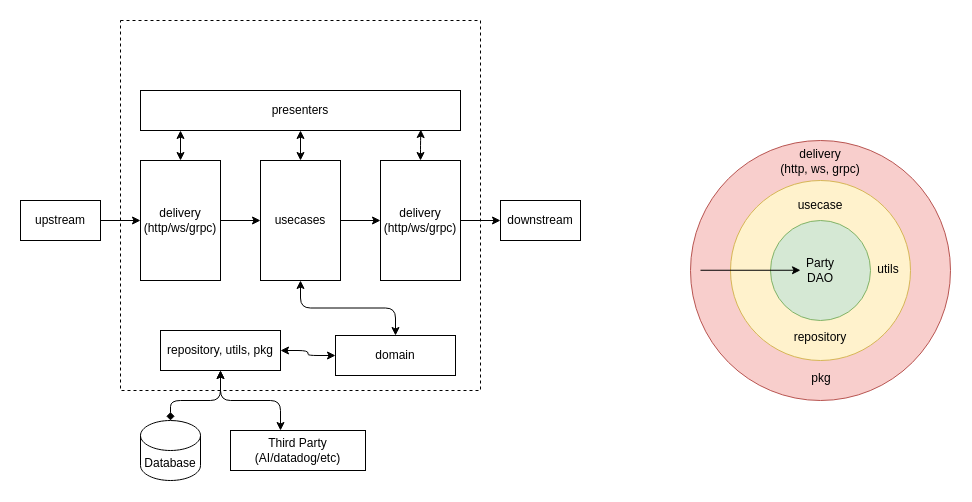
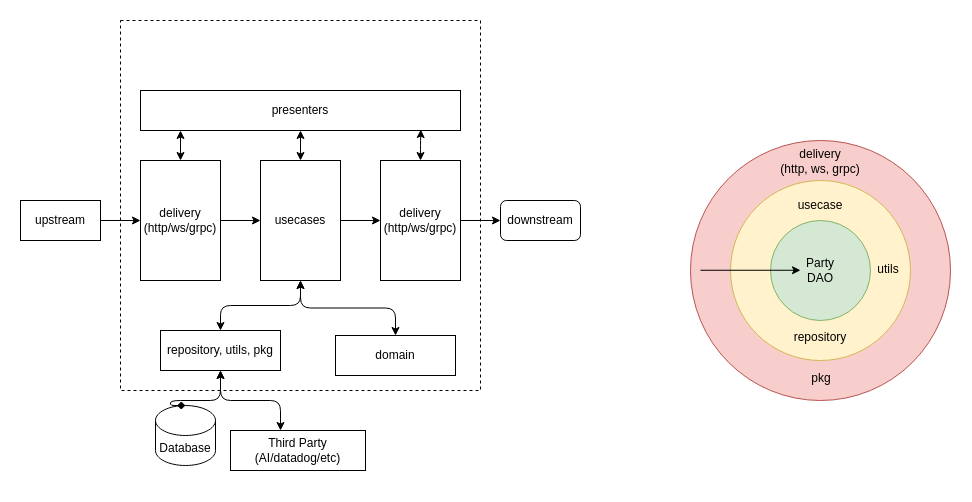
node "downstream": shape rectangle -> rounded rectangle
edge "usecases" -- "repository, utils, pkg": added
edge "repository, utils, pkg" -- "domain": removed
node "Database": moved (171, 451) -> (186, 436)
